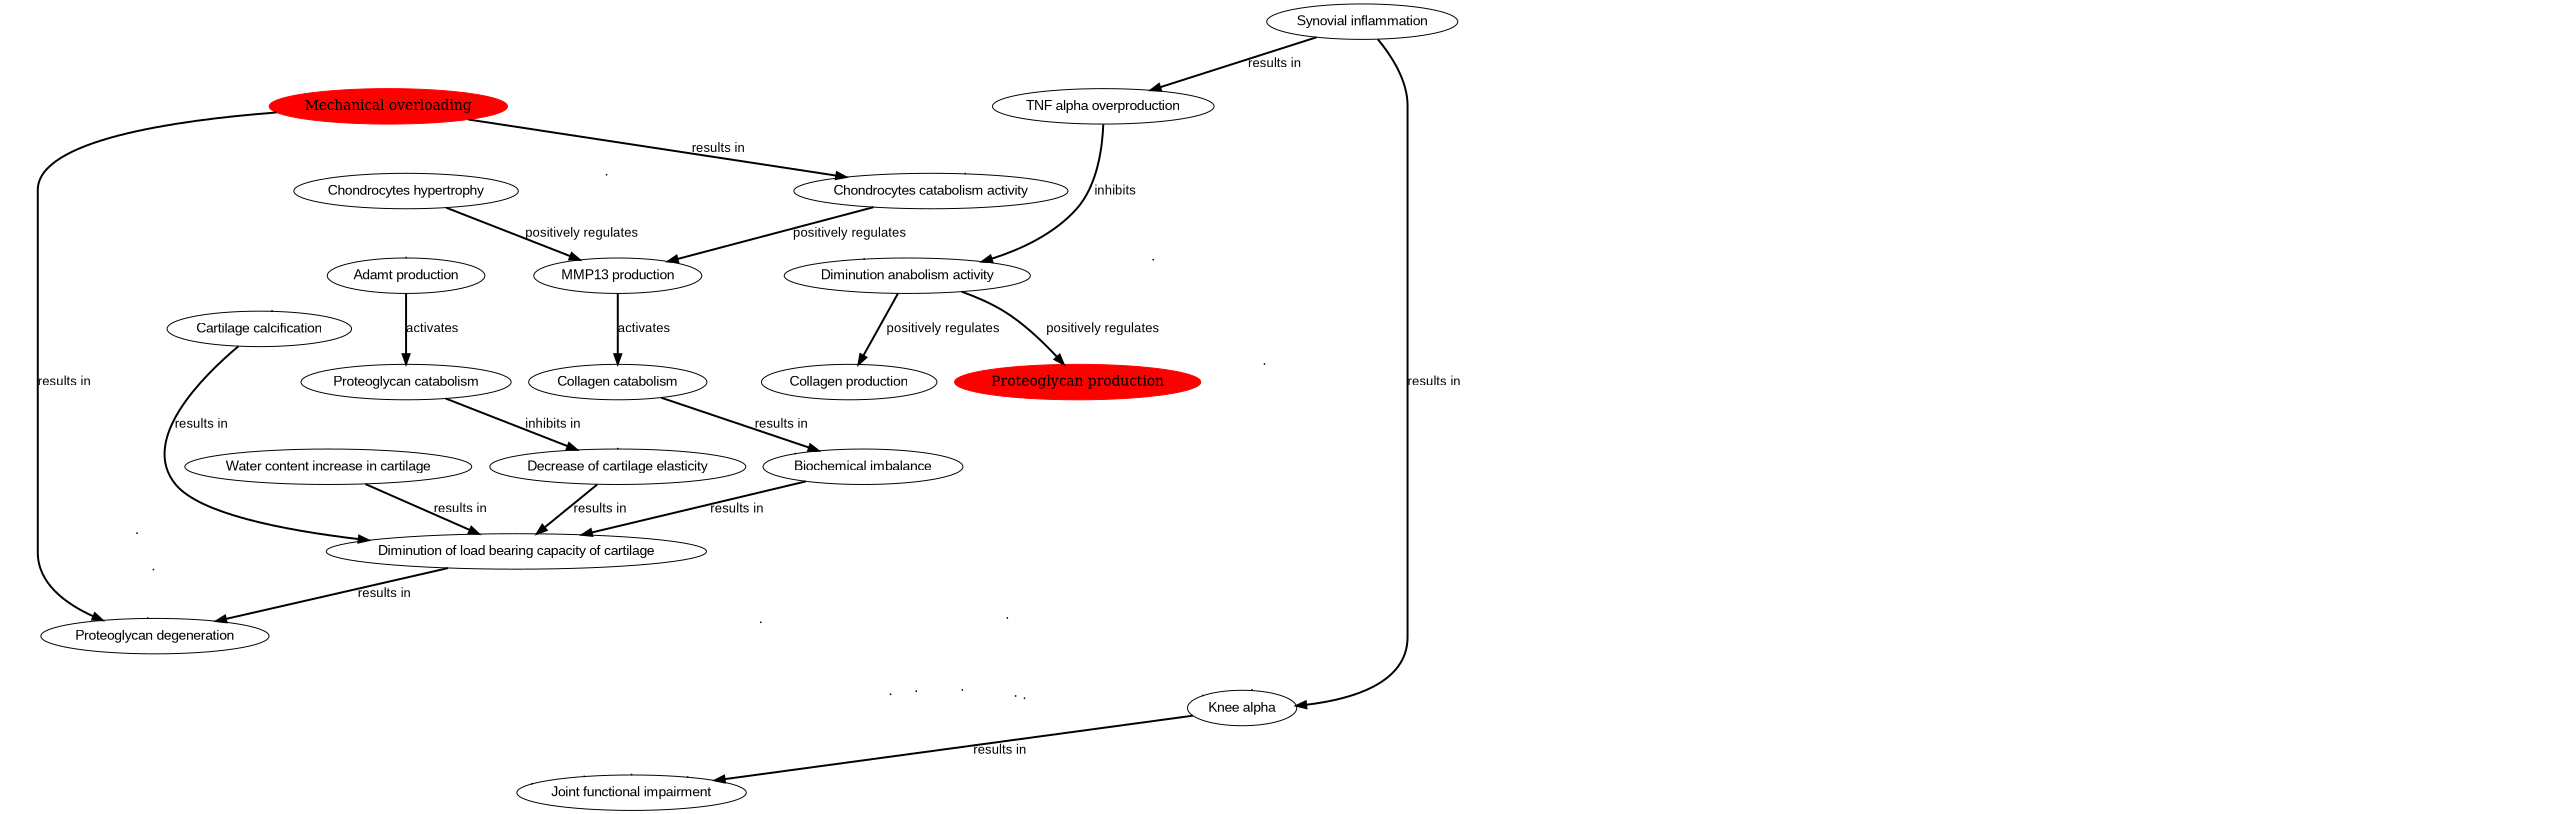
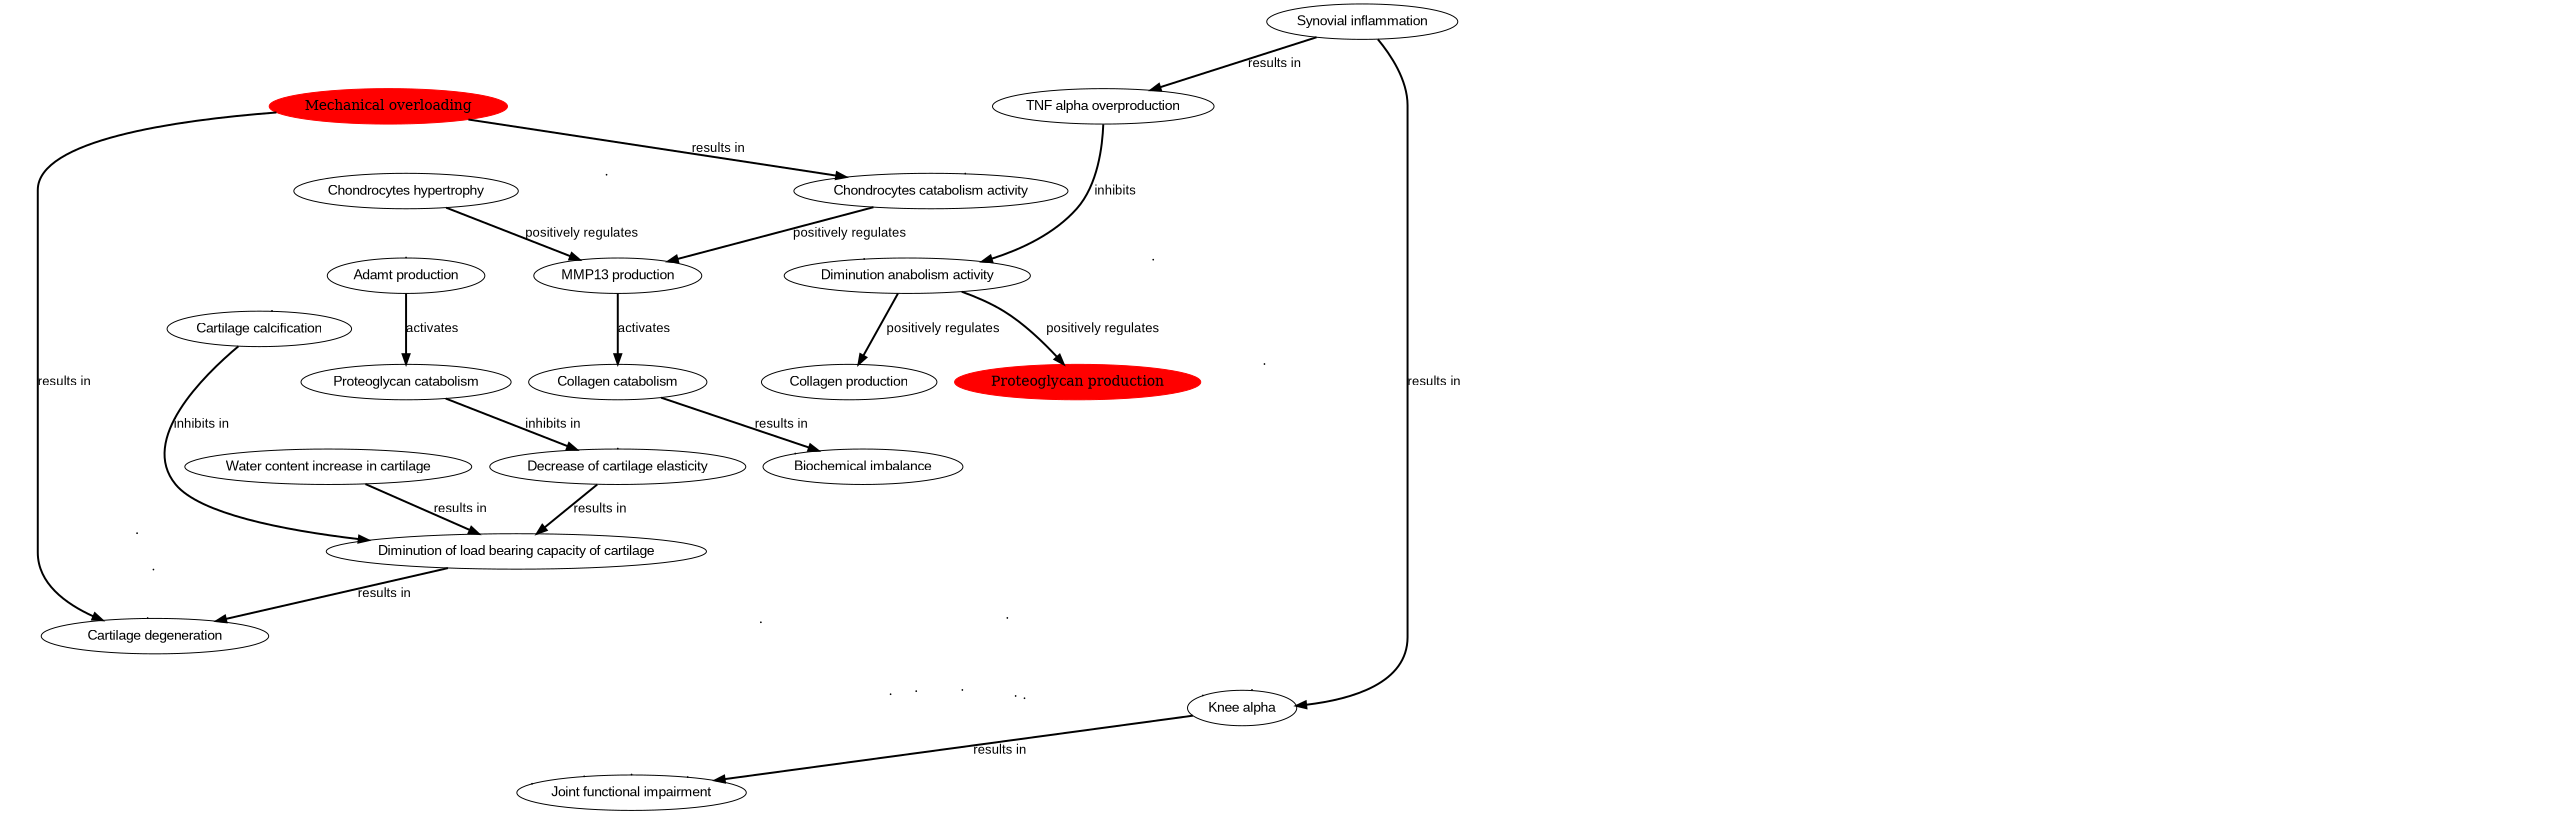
edge "Cartilage calcification" -> "Diminution of load bearing capacity of cartilage": label "results in" -> "inhibits in"
edge "Biochemical imbalance" -> "Diminution of load bearing capacity of cartilage": removed, label "results in"
node "Proteoglycan degeneration": label "Proteoglycan degeneration" -> "Cartilage degeneration"
